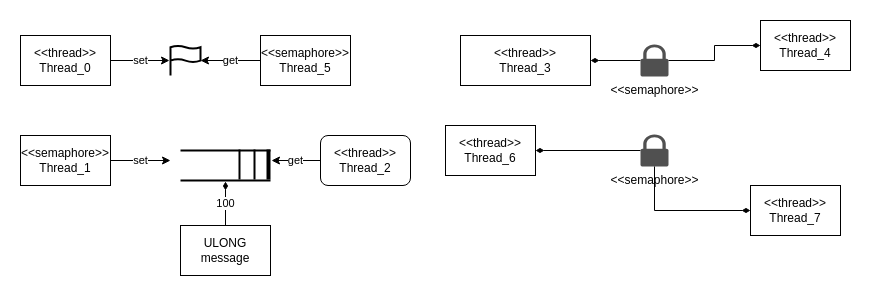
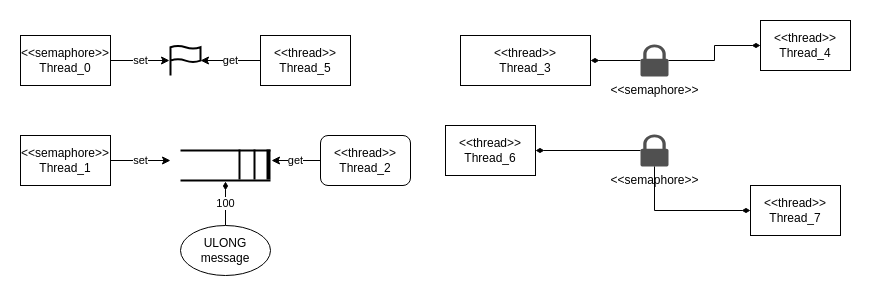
node "<<thread>> Thread_0": label "<<thread>> Thread_0" -> "<<semaphore>> Thread_0"
node "<<semaphore>> Thread_5": label "<<semaphore>> Thread_5" -> "<<thread>> Thread_5"
node "ULONG message": shape rectangle -> ellipse
